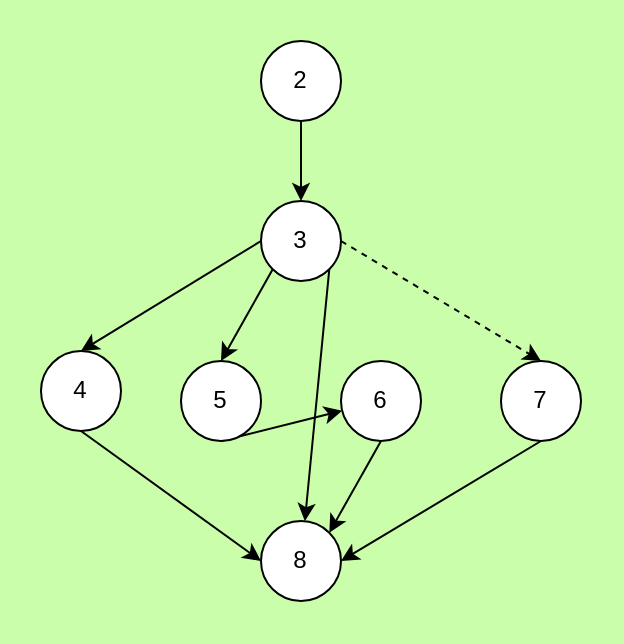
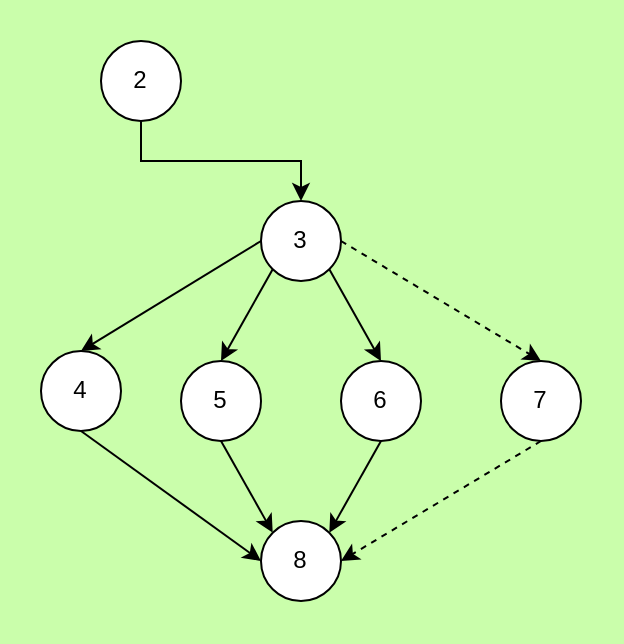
node "2": moved (301, 81) -> (141, 81)
edge "3" -> "8": now "3" -> "6"
edge "5" -> "6": now "5" -> "8"
edge "7" -> "8": style solid -> dashed
